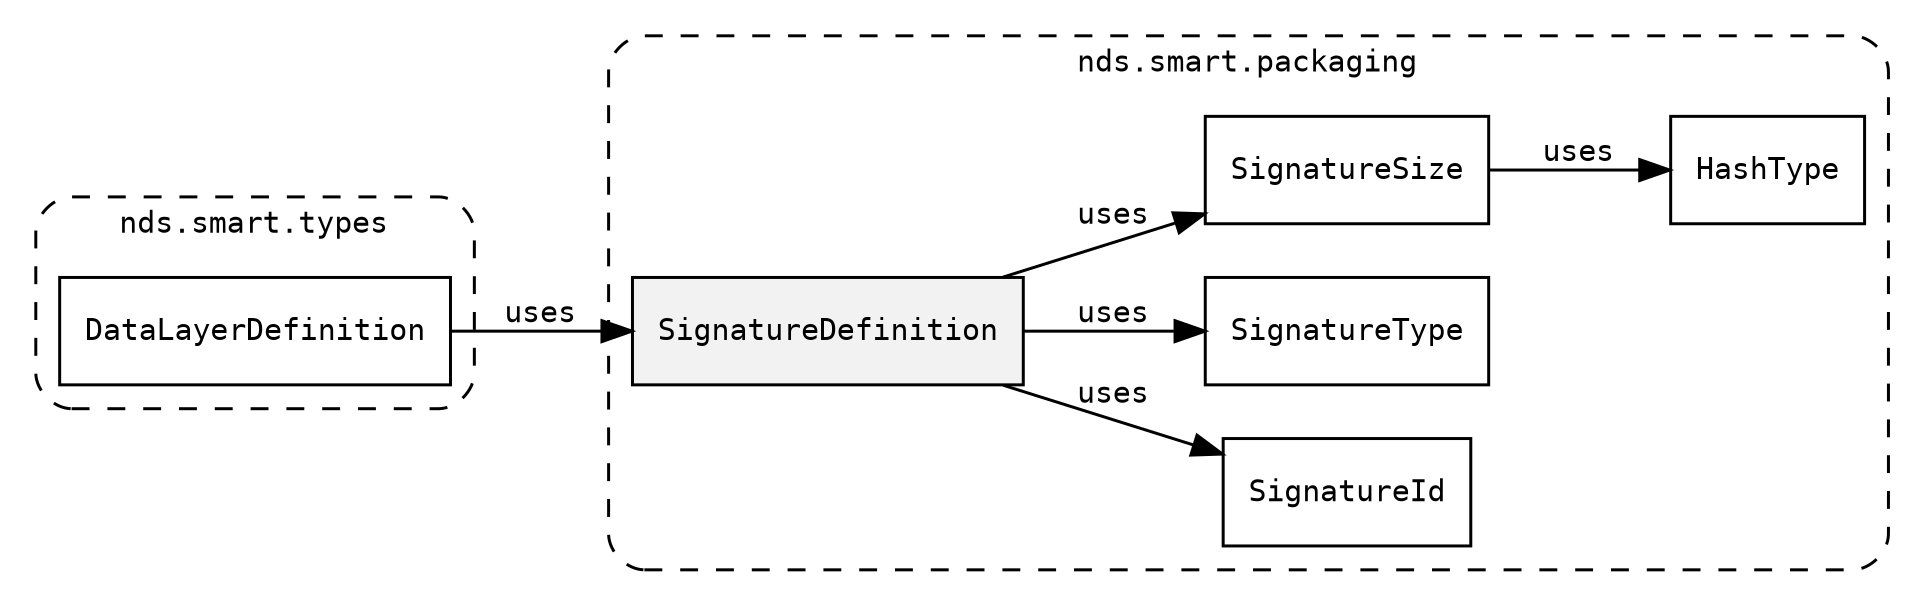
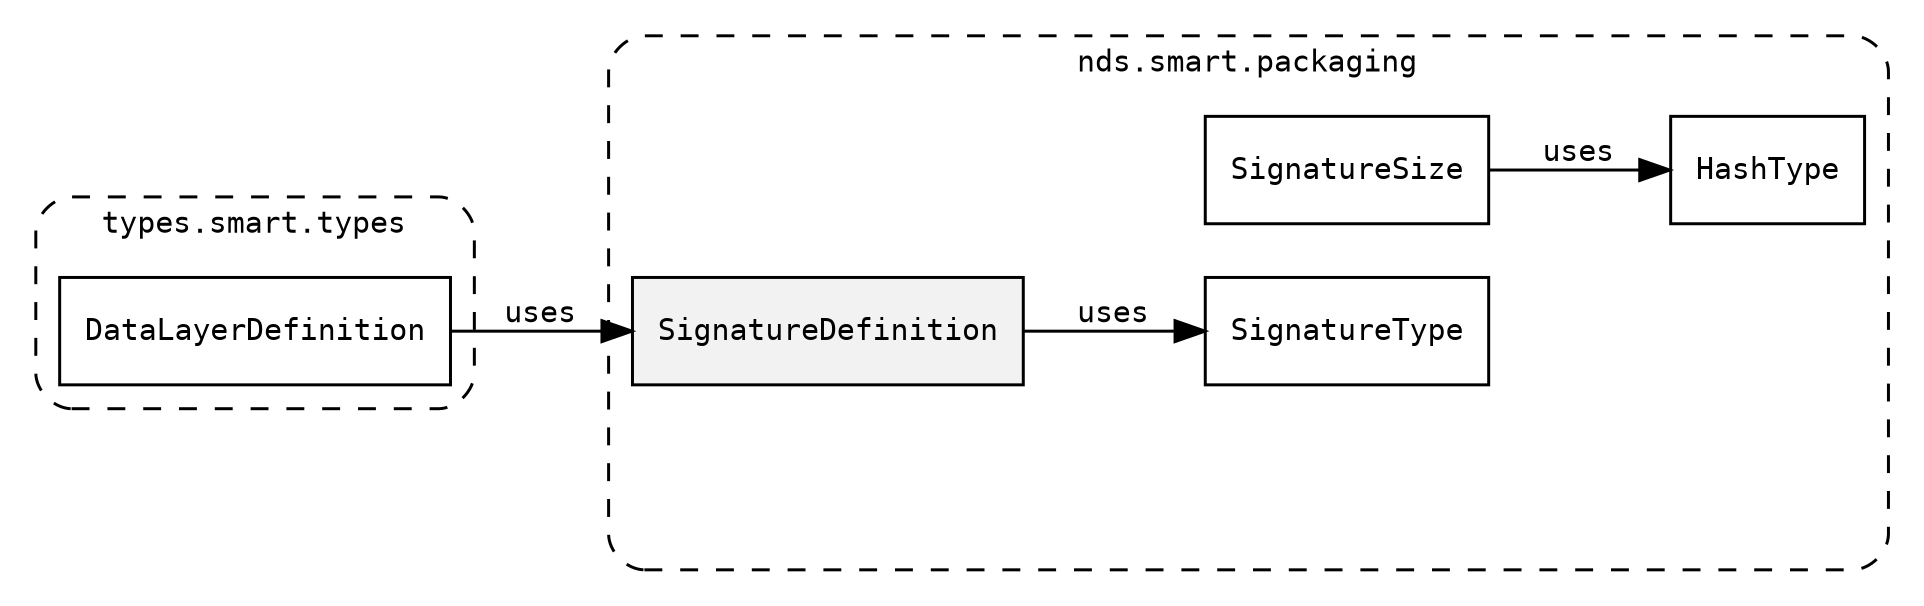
cluster "nds.smart.types": label "nds.smart.types" -> "types.smart.types"
edge "SignatureDefinition" -> "SignatureSize": removed, label "uses"
node "SignatureId": removed
